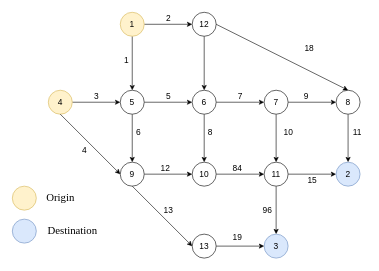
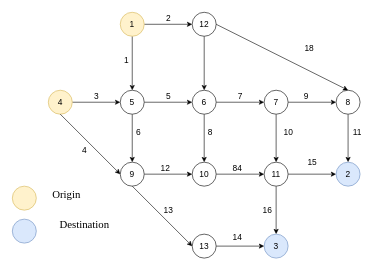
node "15": moved (312, 180) -> (312, 162)
node "Origin": moved (60, 198) -> (66, 195)
node "96": label "96" -> "16"
node "Destination": moved (72, 231) -> (84, 225)
node "19": label "19" -> "14"
